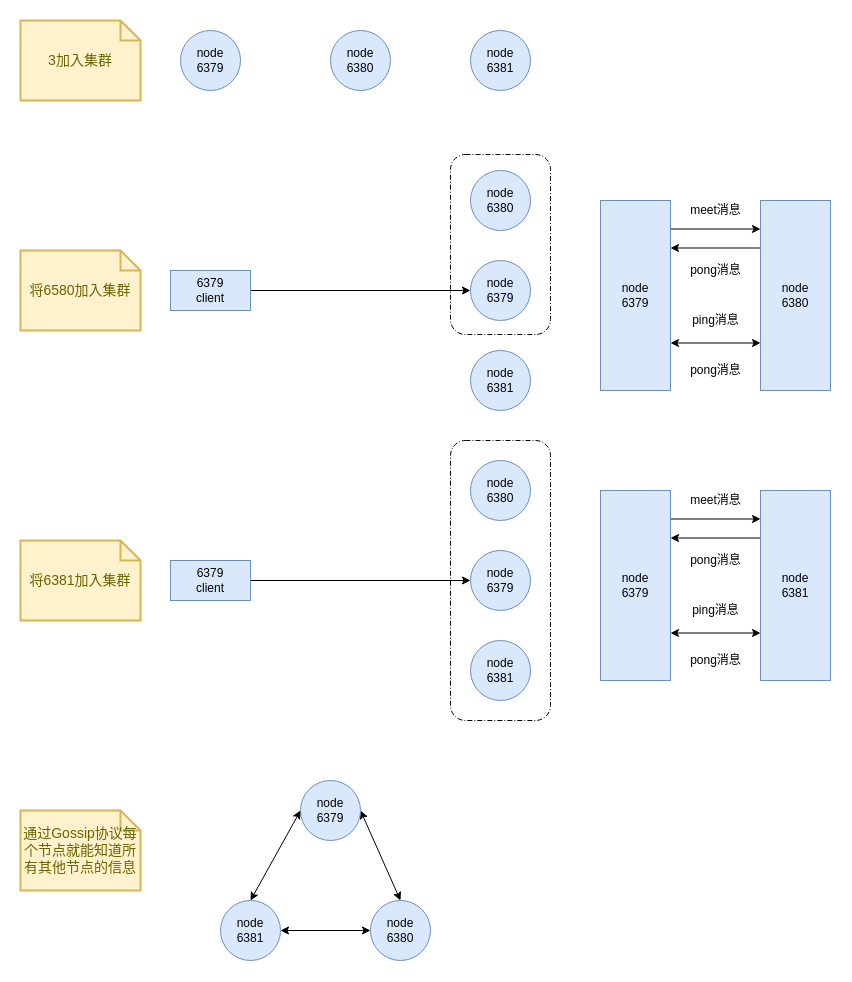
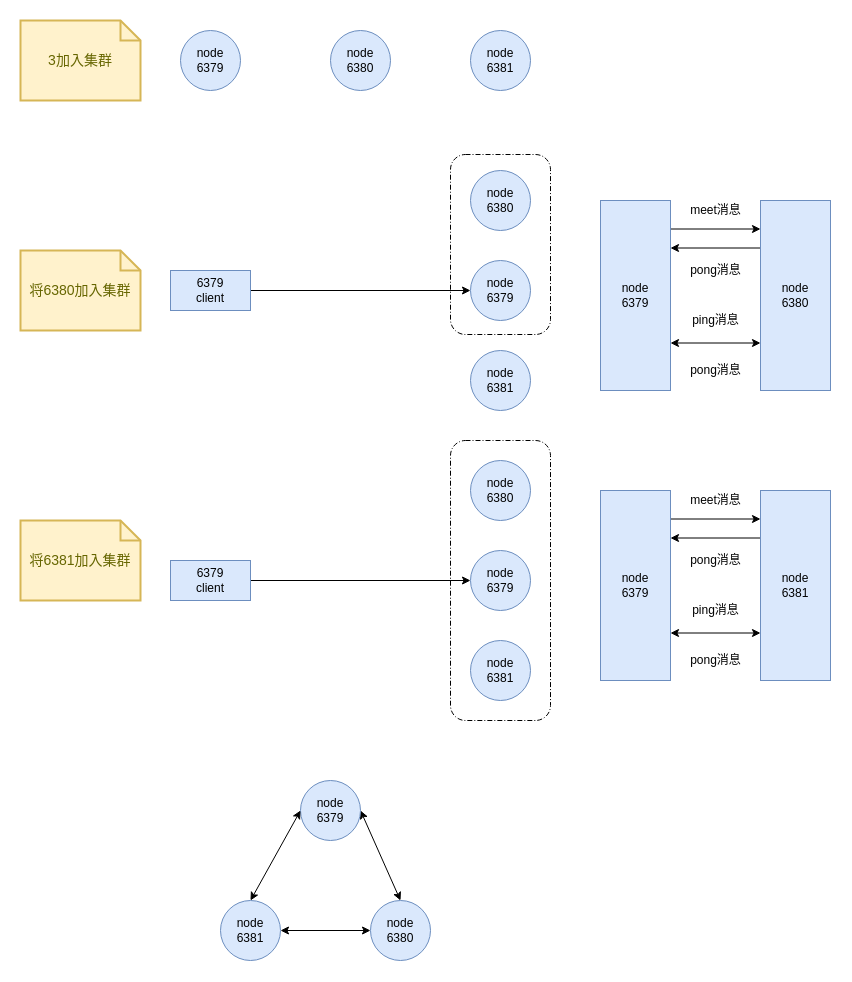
node "将6580加入集群": label "将6580加入集群" -> "将6380加入集群"
node "将6381加入集群": moved (81, 581) -> (81, 561)
node "通过Gossip协议每个节点就能知道所有其他节点的信息": removed
